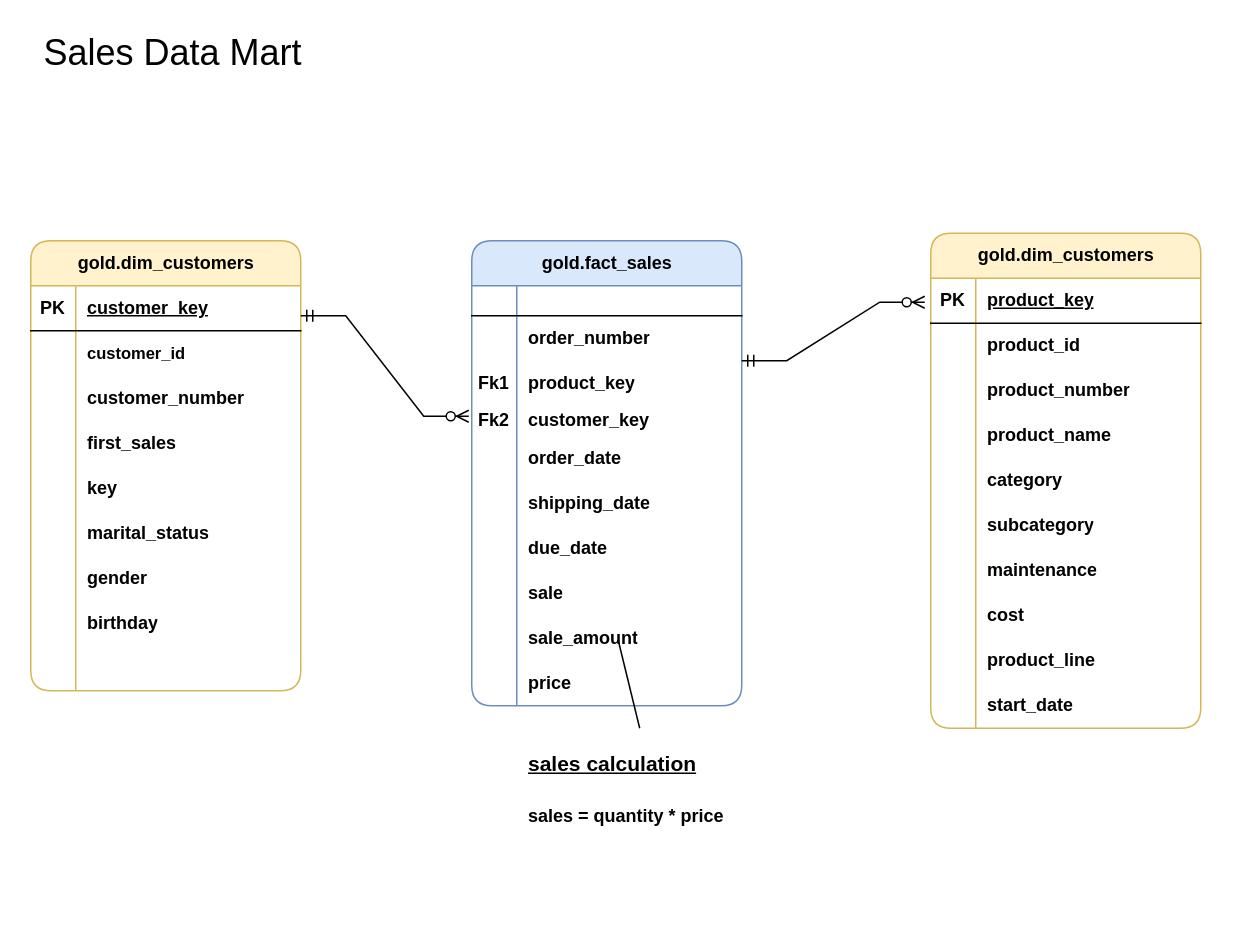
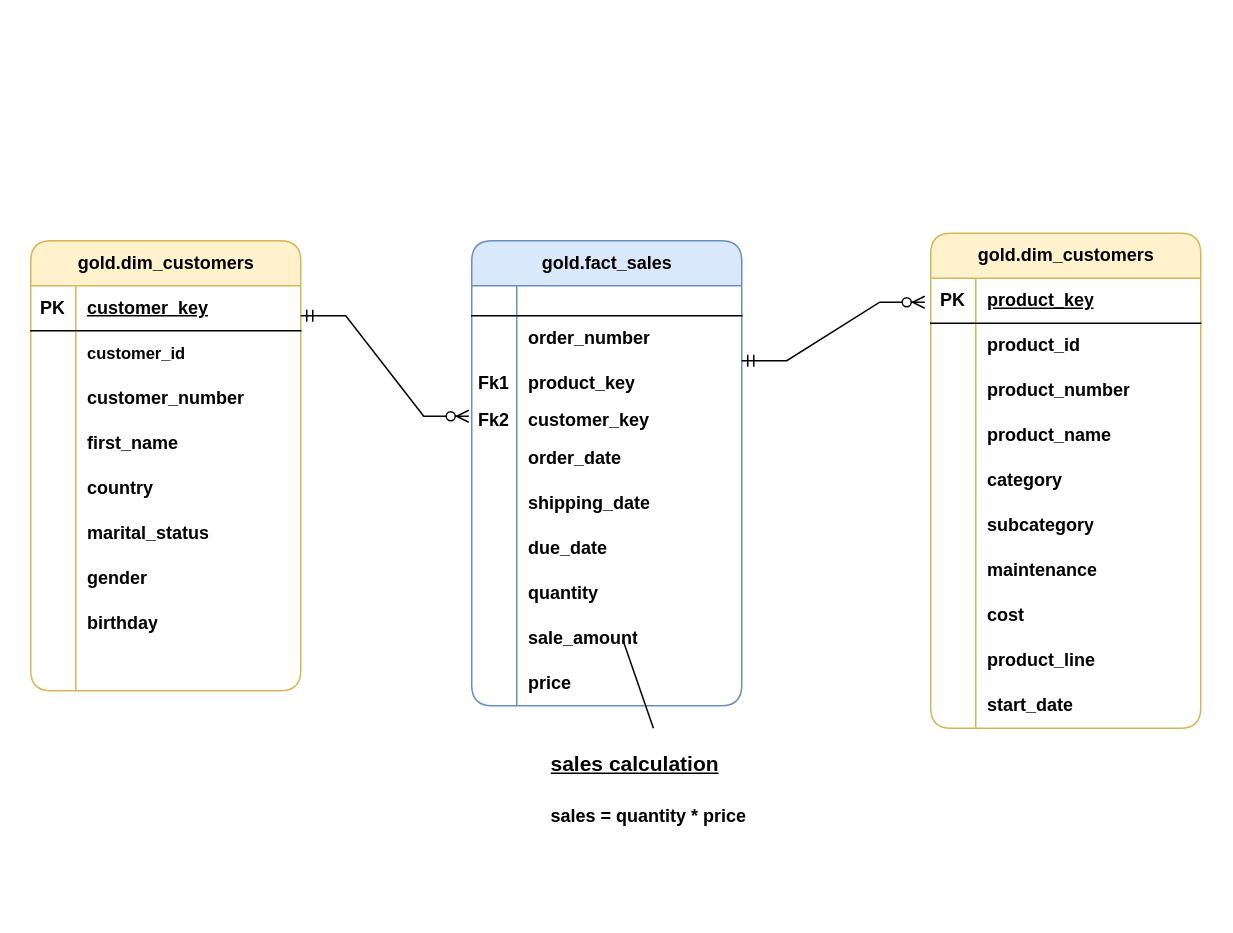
node "Sales Data Mart": removed
node "first_sales": label "first_sales" -> "first_name"
node "key": label "key" -> "country"
node "sale": label "sale" -> "quantity"
node "sales calculationsales = quantity * price": moved (661, 815) -> (683, 815)
